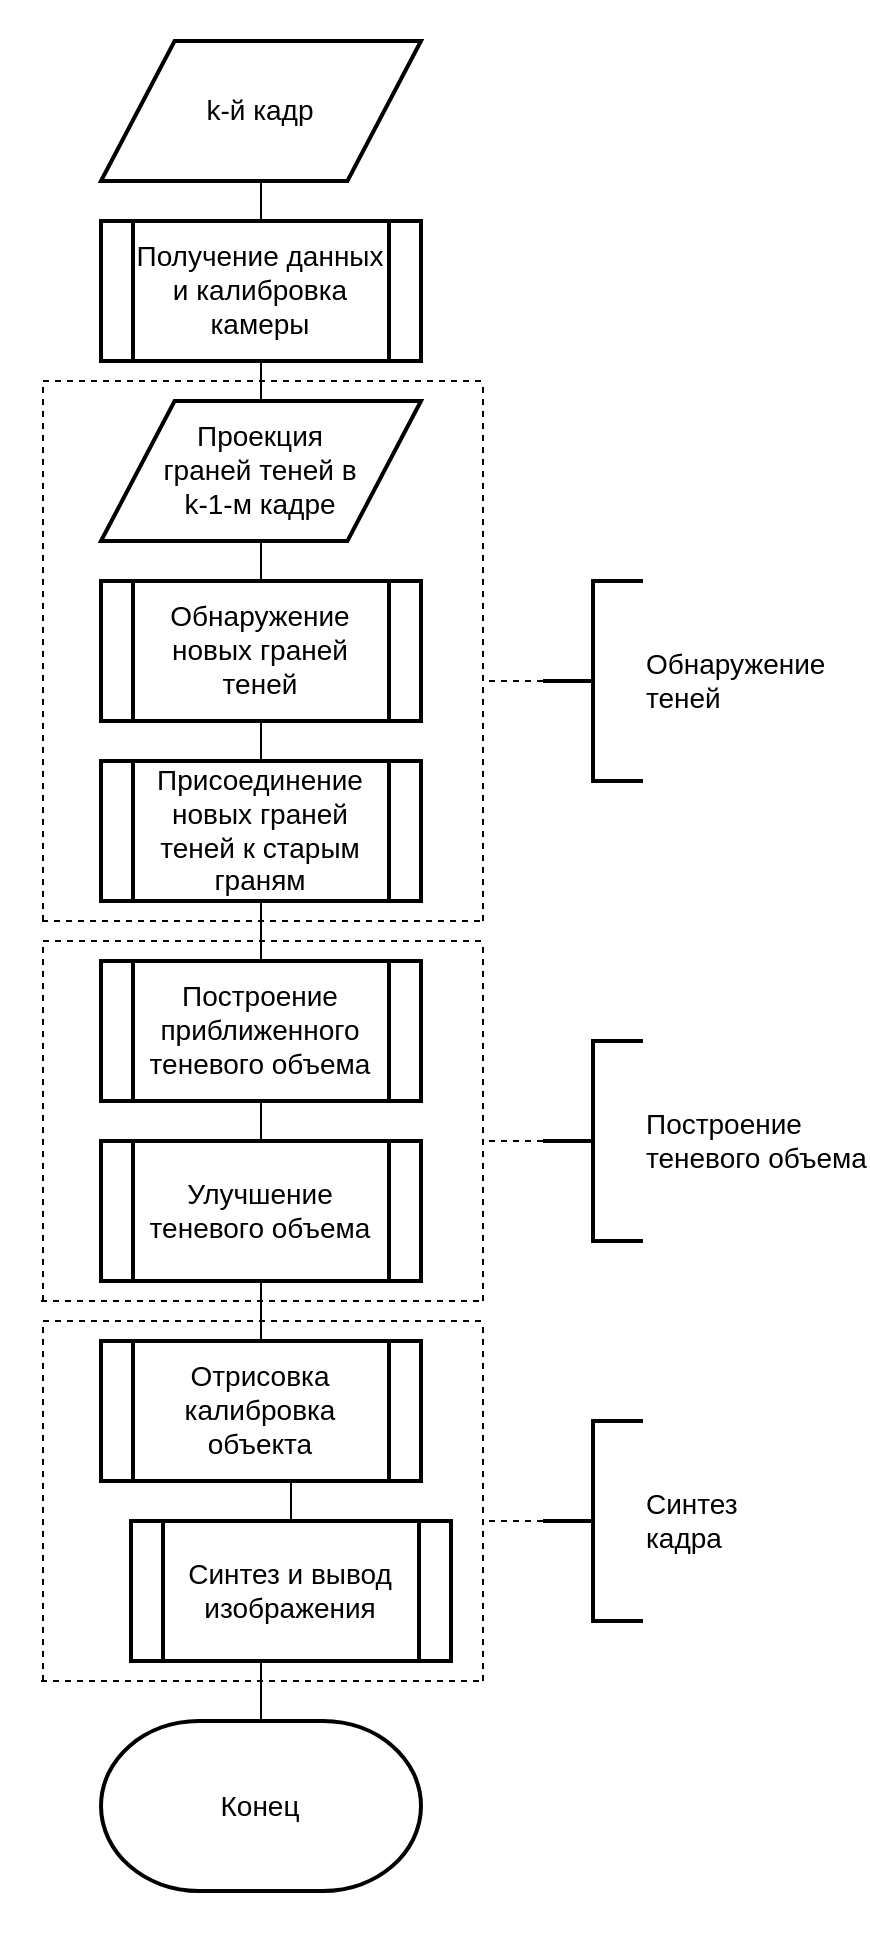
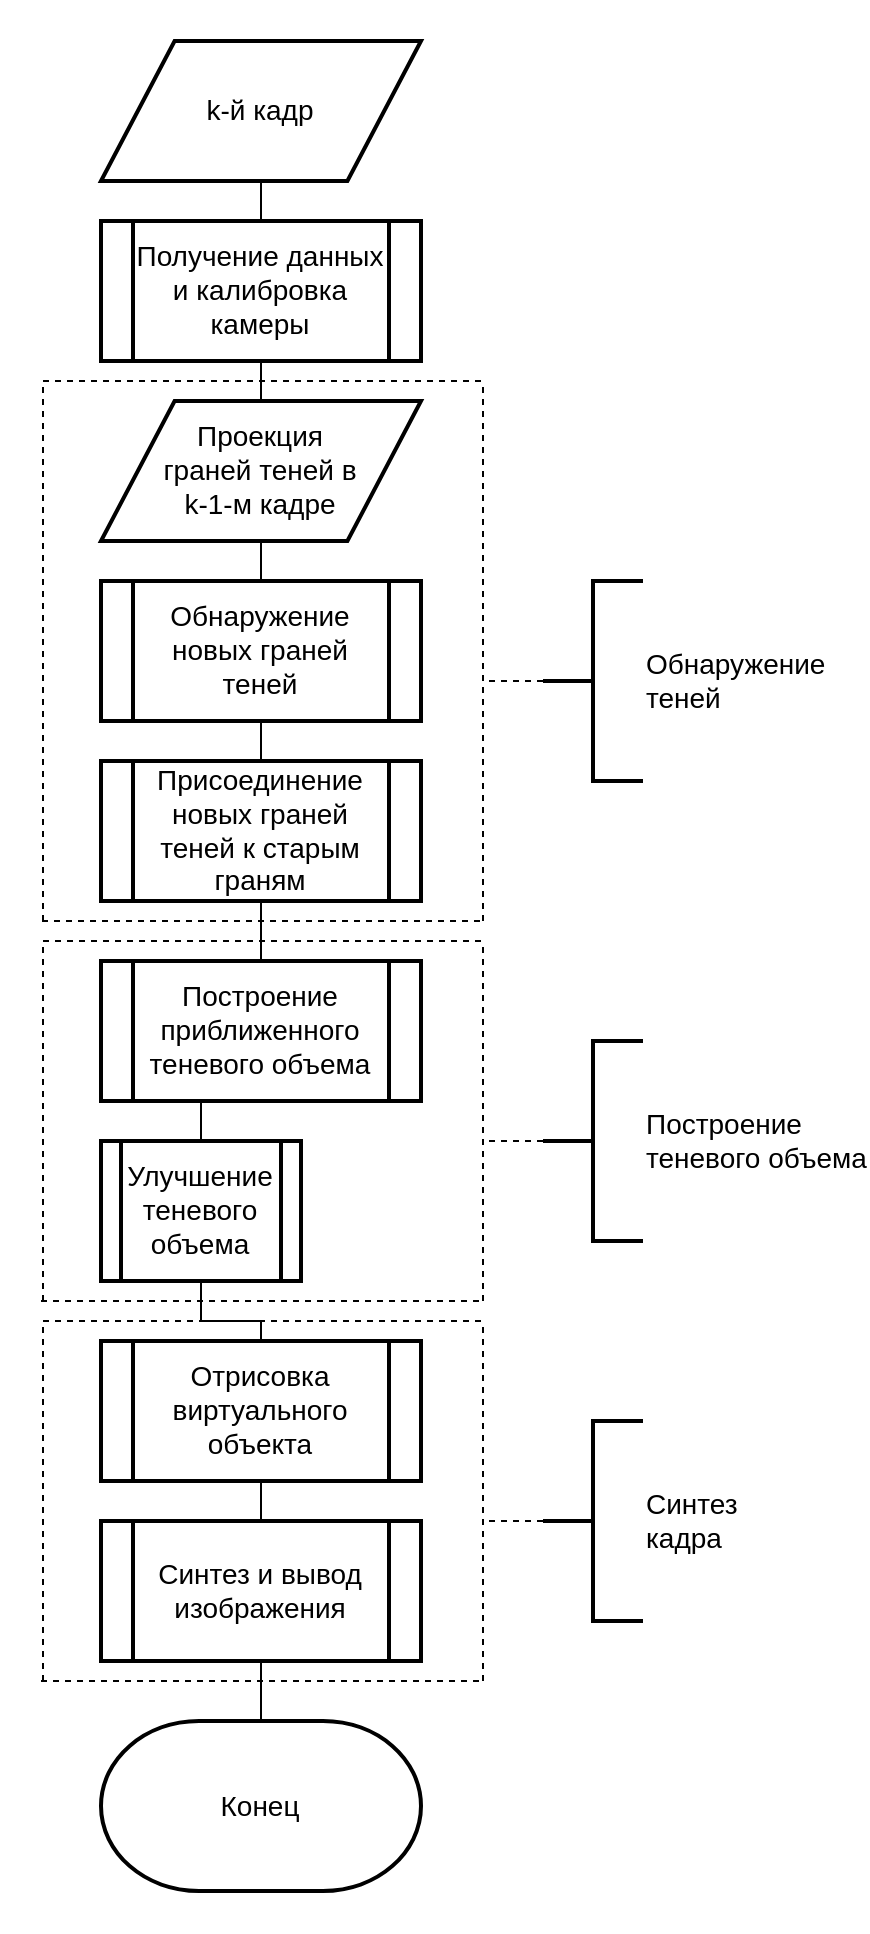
node "Улучшение теневого объема": size 320x140 -> 200x140
node "Отрисовка калибровка объекта": label "Отрисовка калибровка объекта" -> "Отрисовка виртуального объекта"
node "Синтез и вывод изображения": moved (291, 1591) -> (261, 1591)
